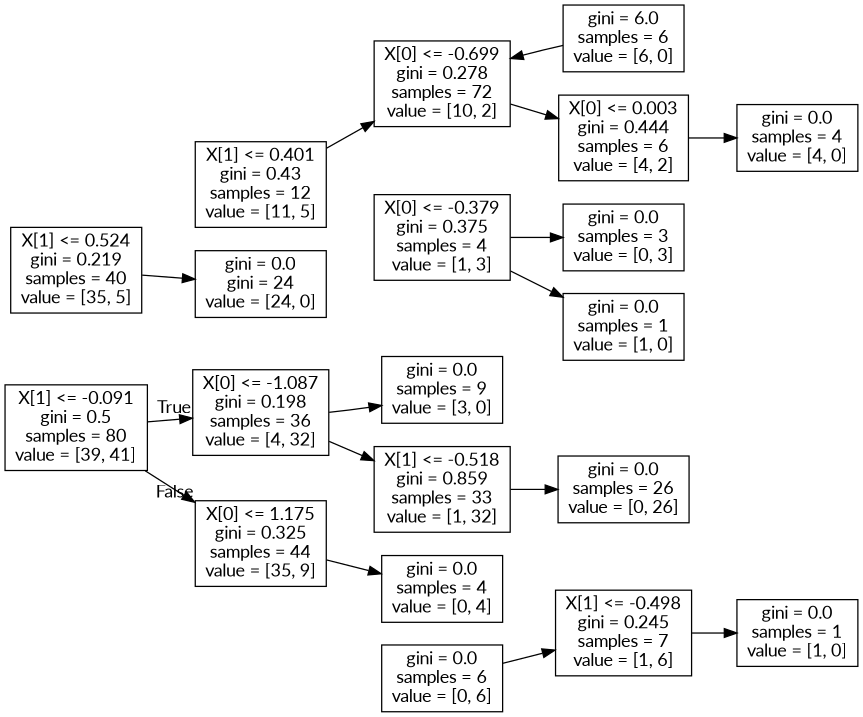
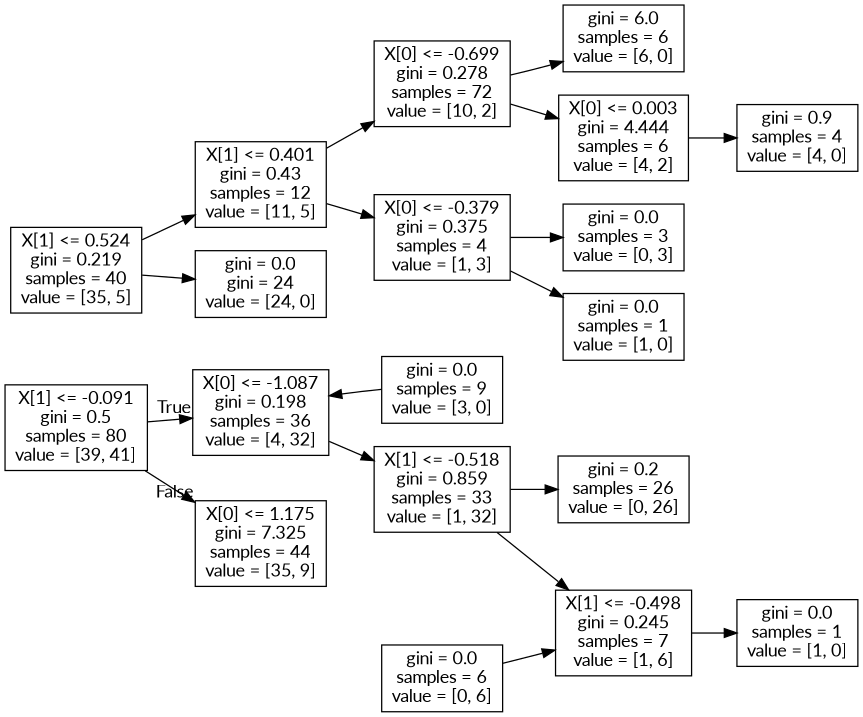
edge "gini = 6.0 samples = 6 value = [6, 0]" -> "X[0] <= -0.699 gini = 0.278 samples = 72 value = [10, 2]": reversed
node "X[0] <= 0.003 gini = 0.444 samples = 6 value = [4, 2]": label "X[0] <= 0.003 gini = 0.444 samples = 6 value = [4, 2]" -> "X[0] <= 0.003 gini = 4.444 samples = 6 value = [4, 2]"
node "gini = 0.0 samples = 4 value = [4, 0]": label "gini = 0.0 samples = 4 value = [4, 0]" -> "gini = 0.9 samples = 4 value = [4, 0]"
edge "X[1] <= 0.401 gini = 0.43 samples = 12 value = [11, 5]" -> "X[0] <= -0.379 gini = 0.375 samples = 4 value = [1, 3]": added
edge "X[1] <= 0.524 gini = 0.219 samples = 40 value = [35, 5]" -> "X[1] <= 0.401 gini = 0.43 samples = 12 value = [11, 5]": added
edge "X[0] <= -1.087 gini = 0.198 samples = 36 value = [4, 32]" -> "gini = 0.0 samples = 9 value = [3, 0]": reversed
node "gini = 0.0 samples = 26 value = [0, 26]": label "gini = 0.0 samples = 26 value = [0, 26]" -> "gini = 0.2 samples = 26 value = [0, 26]"
node "X[0] <= 1.175 gini = 0.325 samples = 44 value = [35, 9]": label "X[0] <= 1.175 gini = 0.325 samples = 44 value = [35, 9]" -> "X[0] <= 1.175 gini = 7.325 samples = 44 value = [35, 9]"
edge "X[1] <= -0.518 gini = 0.859 samples = 33 value = [1, 32]" -> "X[1] <= -0.498 gini = 0.245 samples = 7 value = [1, 6]": added
node "gini = 0.0 samples = 4 value = [0, 4]": removed
